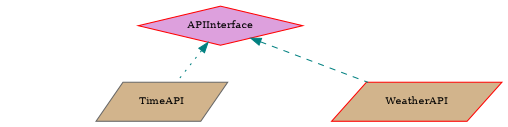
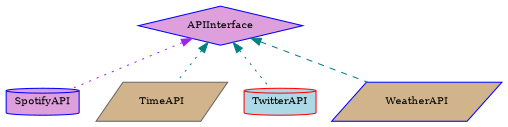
node "APIInterface": color red -> blue
node "SpotifyAPI": added
node "TwitterAPI": added
node "WeatherAPI": color red -> blue
